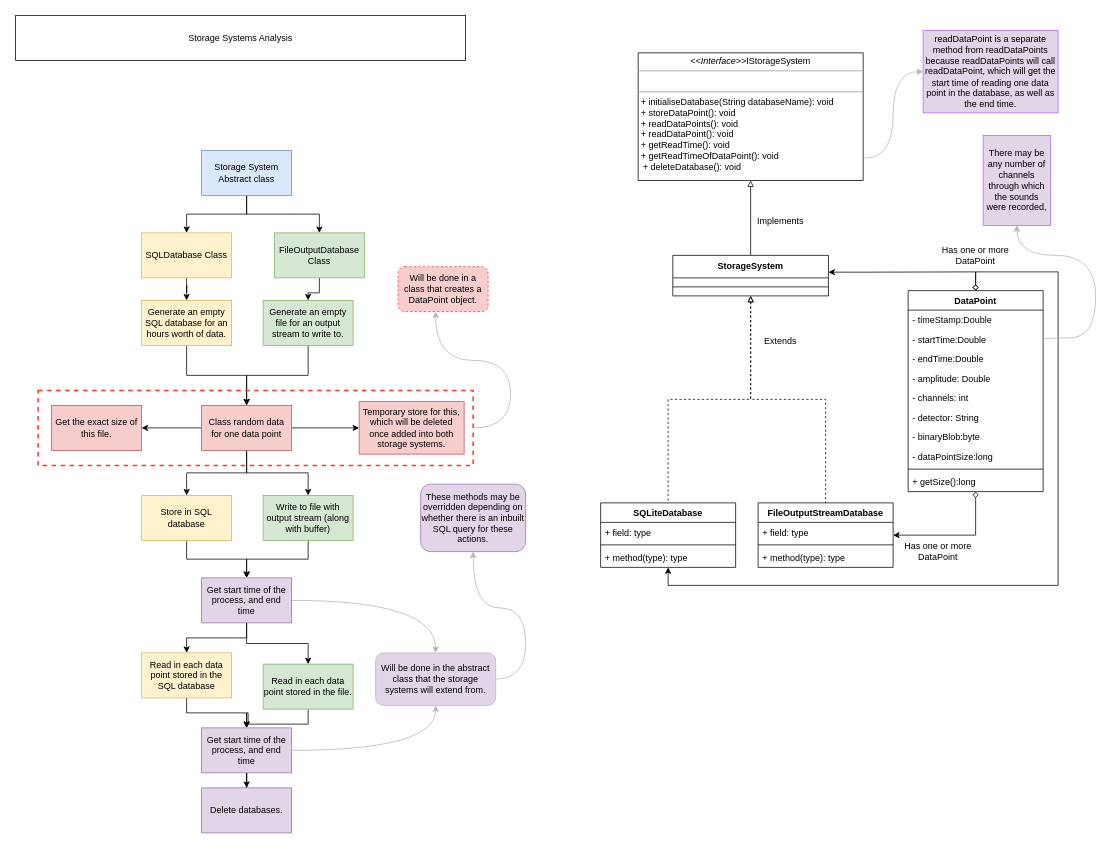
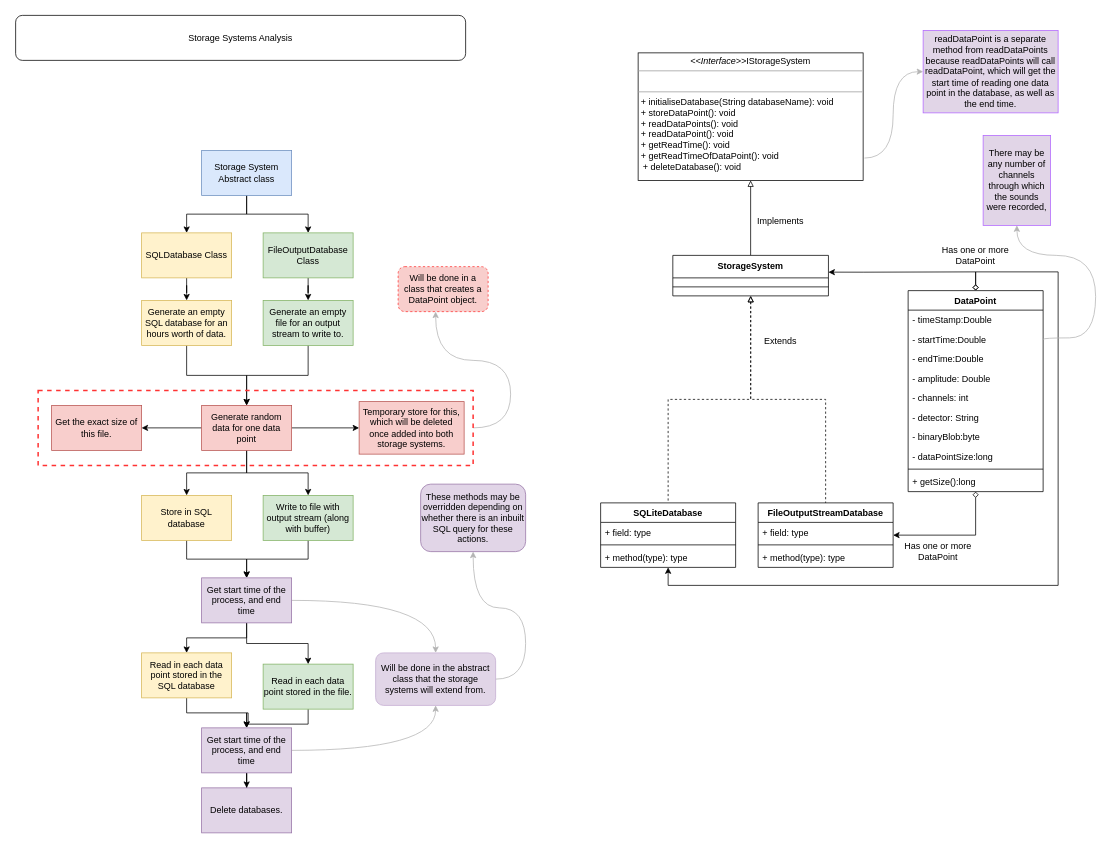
node "Storage Systems Analysis": shape rectangle -> rounded rectangle
node "FileOutputDatabase Class": moved (319, 255) -> (308, 255)
node "Class random data for one data point": label "Class random data for one data point" -> "Generate random data for one data point"
